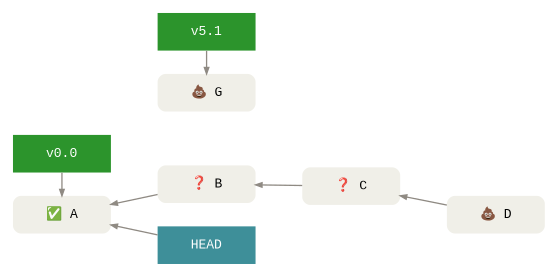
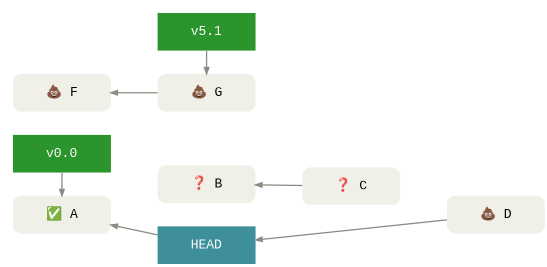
node "💩 F": added
edge "❓ B" -> "✅ A": removed
edge "💩 D" -> "❓ C": now "💩 D" -> "HEAD"
